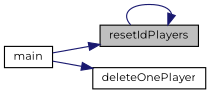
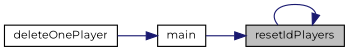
edge "main" -> "deleteOnePlayer": reversed
